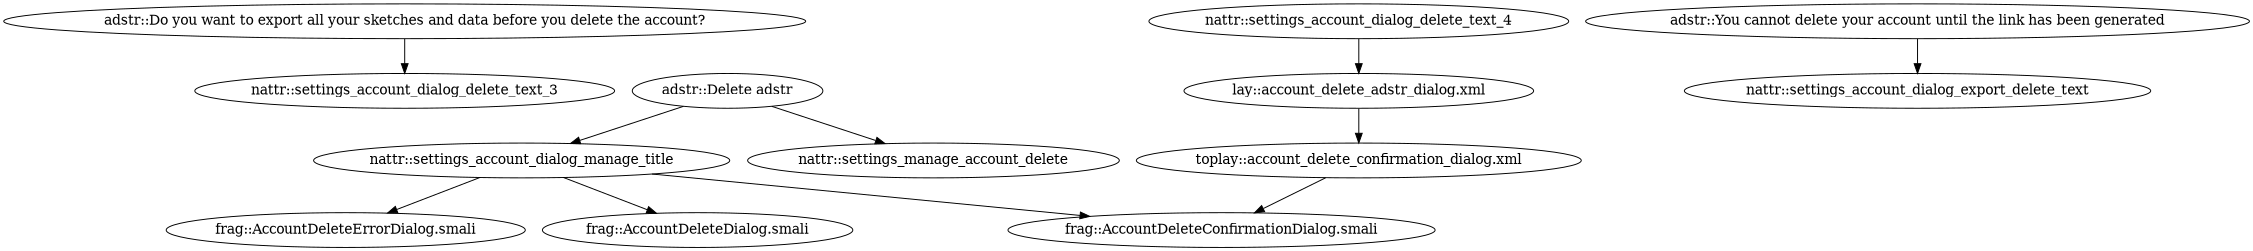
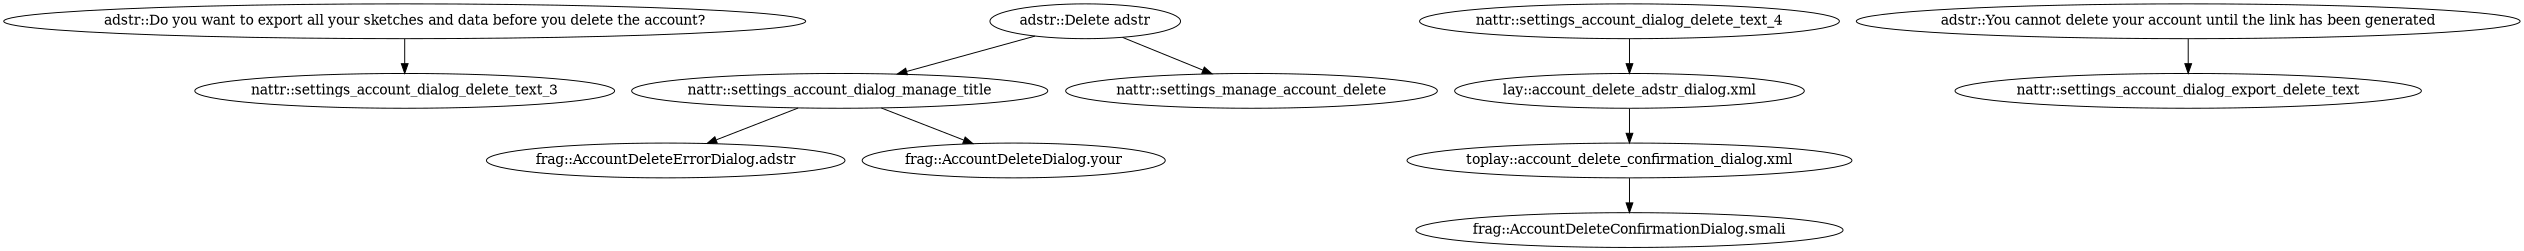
edge "nattr::settings_account_dialog_manage_title" -> "frag::AccountDeleteConfirmationDialog.smali": removed
node "frag::AccountDeleteErrorDialog.smali": label "frag::AccountDeleteErrorDialog.smali" -> "frag::AccountDeleteErrorDialog.adstr"
node "frag::AccountDeleteDialog.smali": label "frag::AccountDeleteDialog.smali" -> "frag::AccountDeleteDialog.your"
